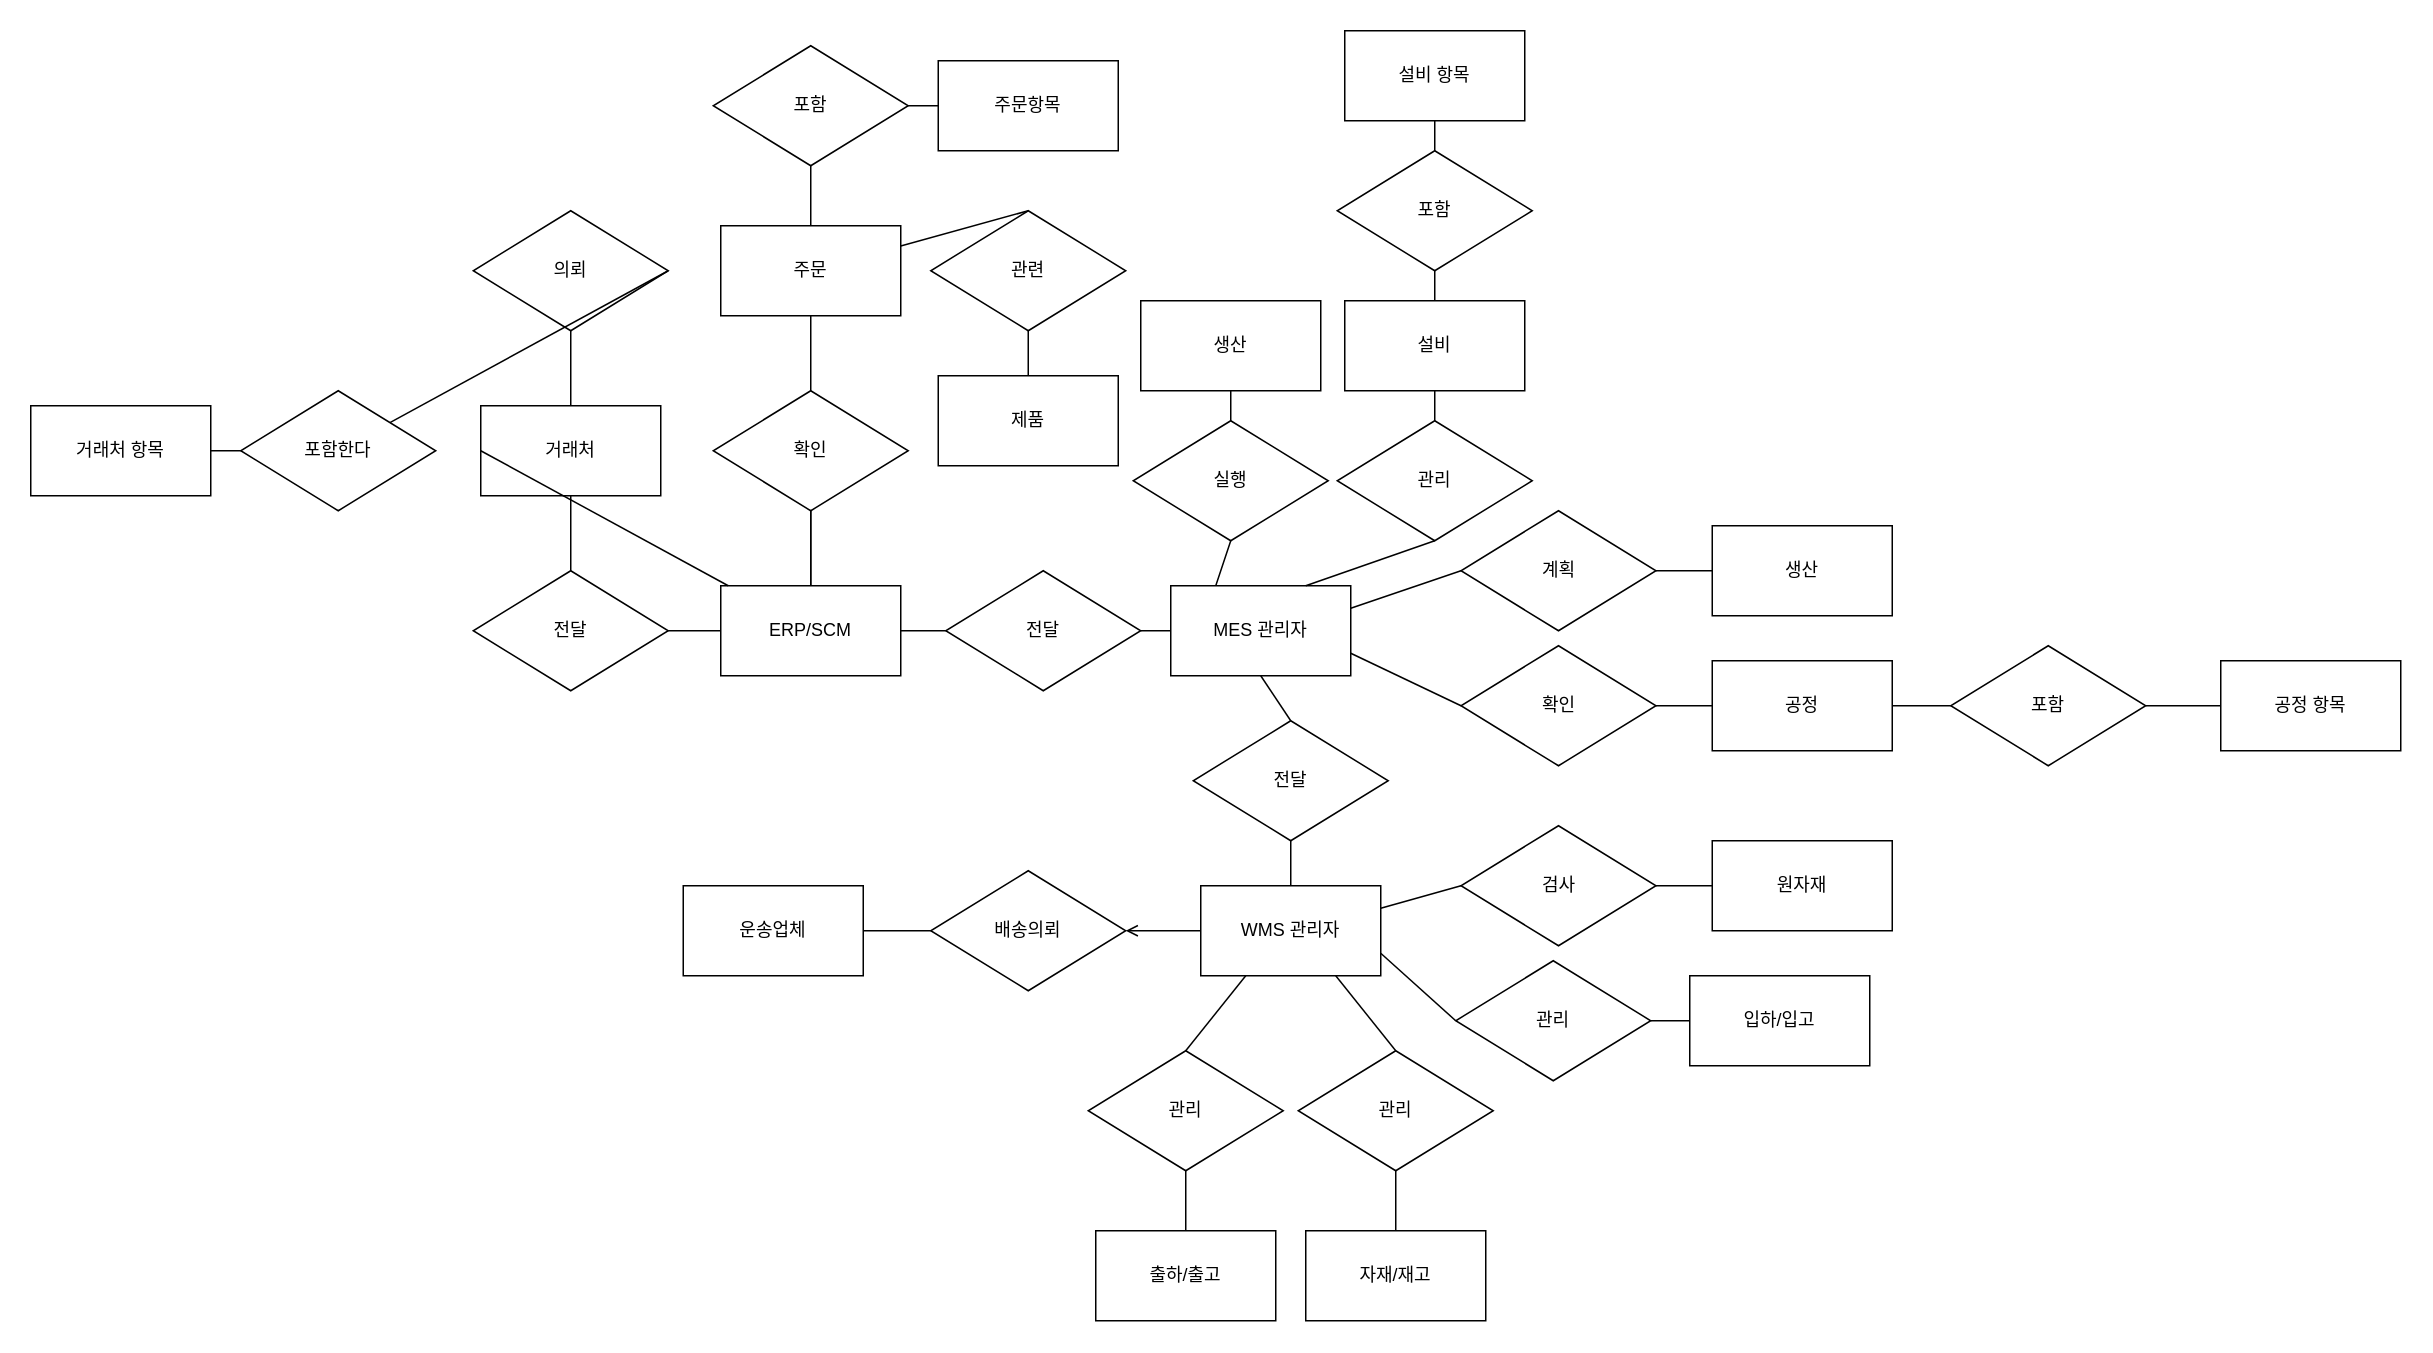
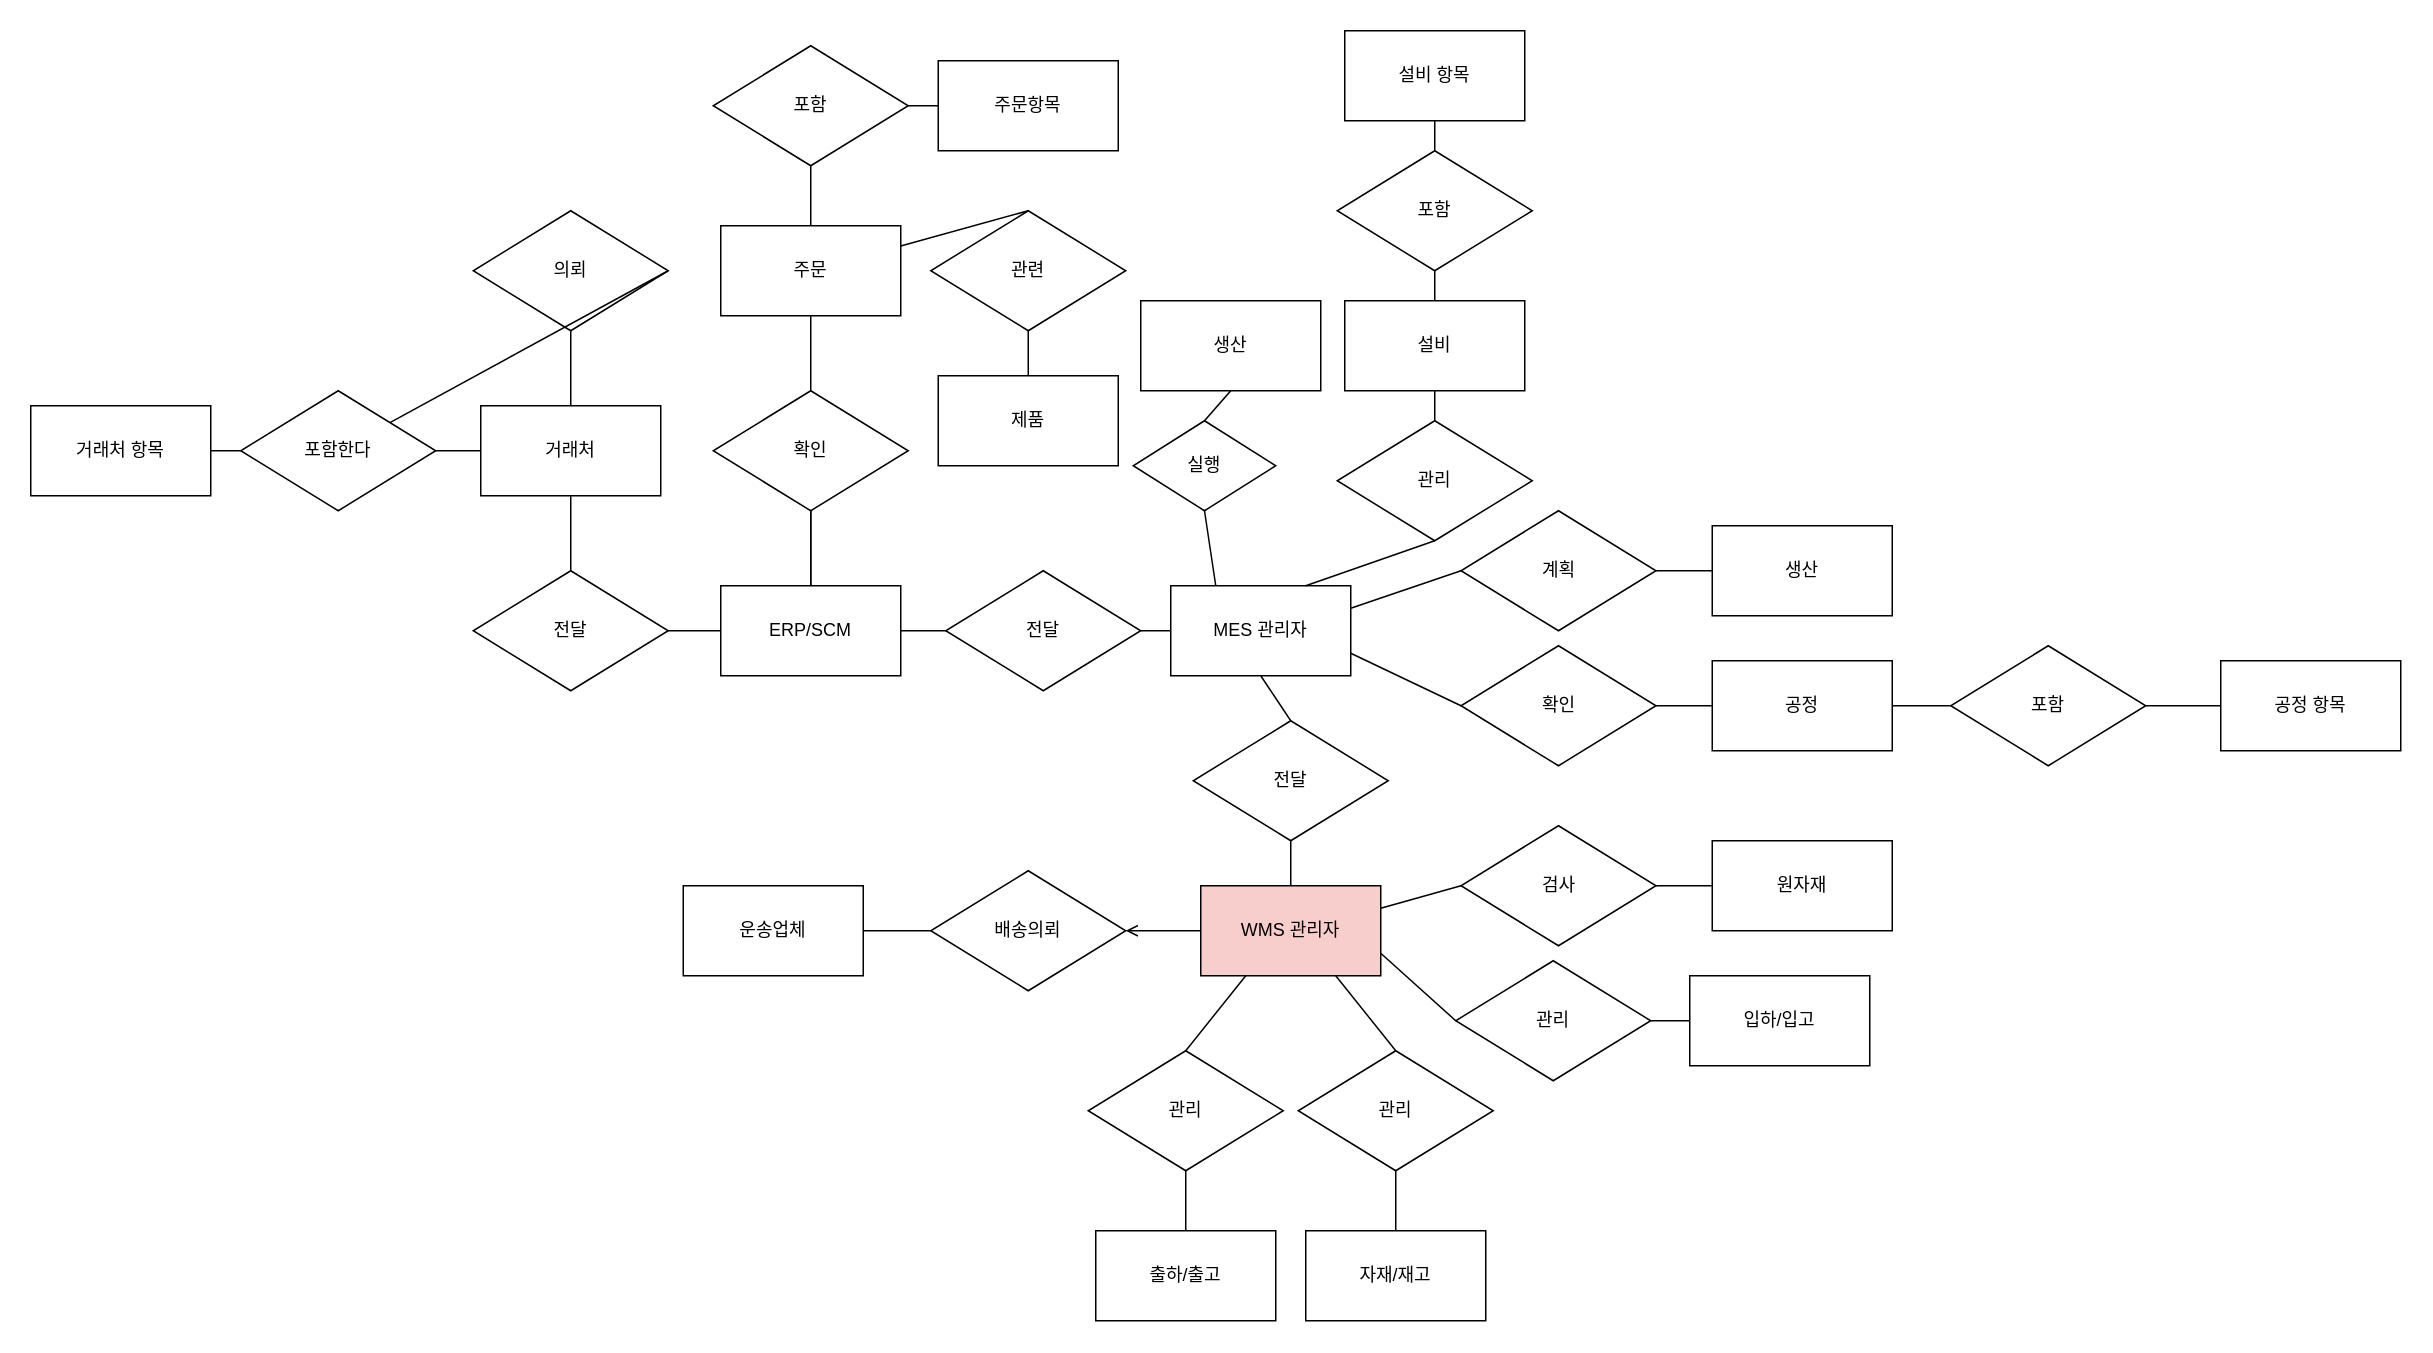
node "실행": size 195x120 -> 143x90
edge "거래처" -- "ERP/SCM": now "거래처" -- "포함한다"
node "WMS 관리자": fillcolor #ffffff -> #f8cecc
